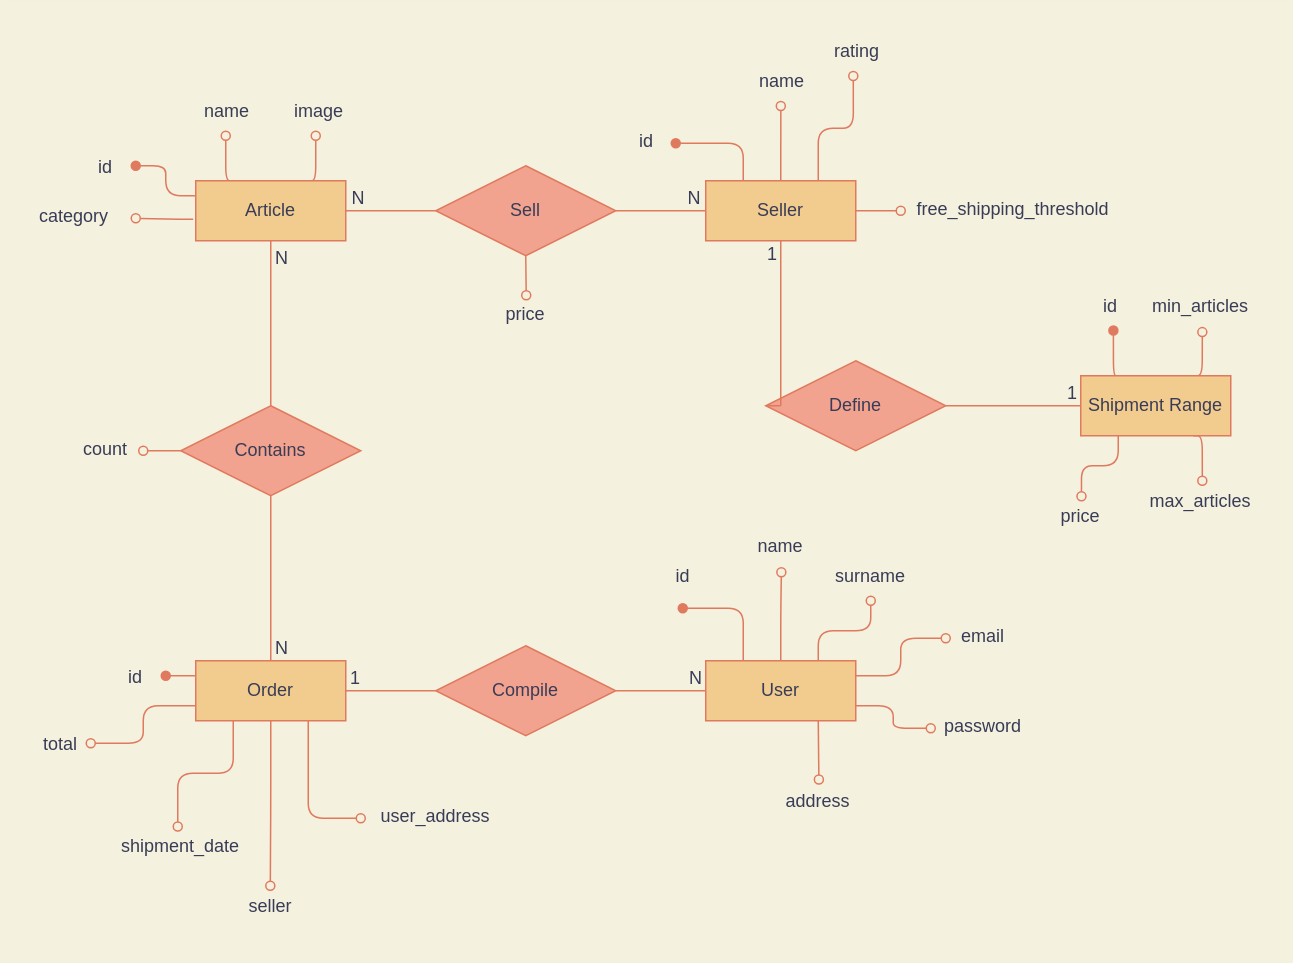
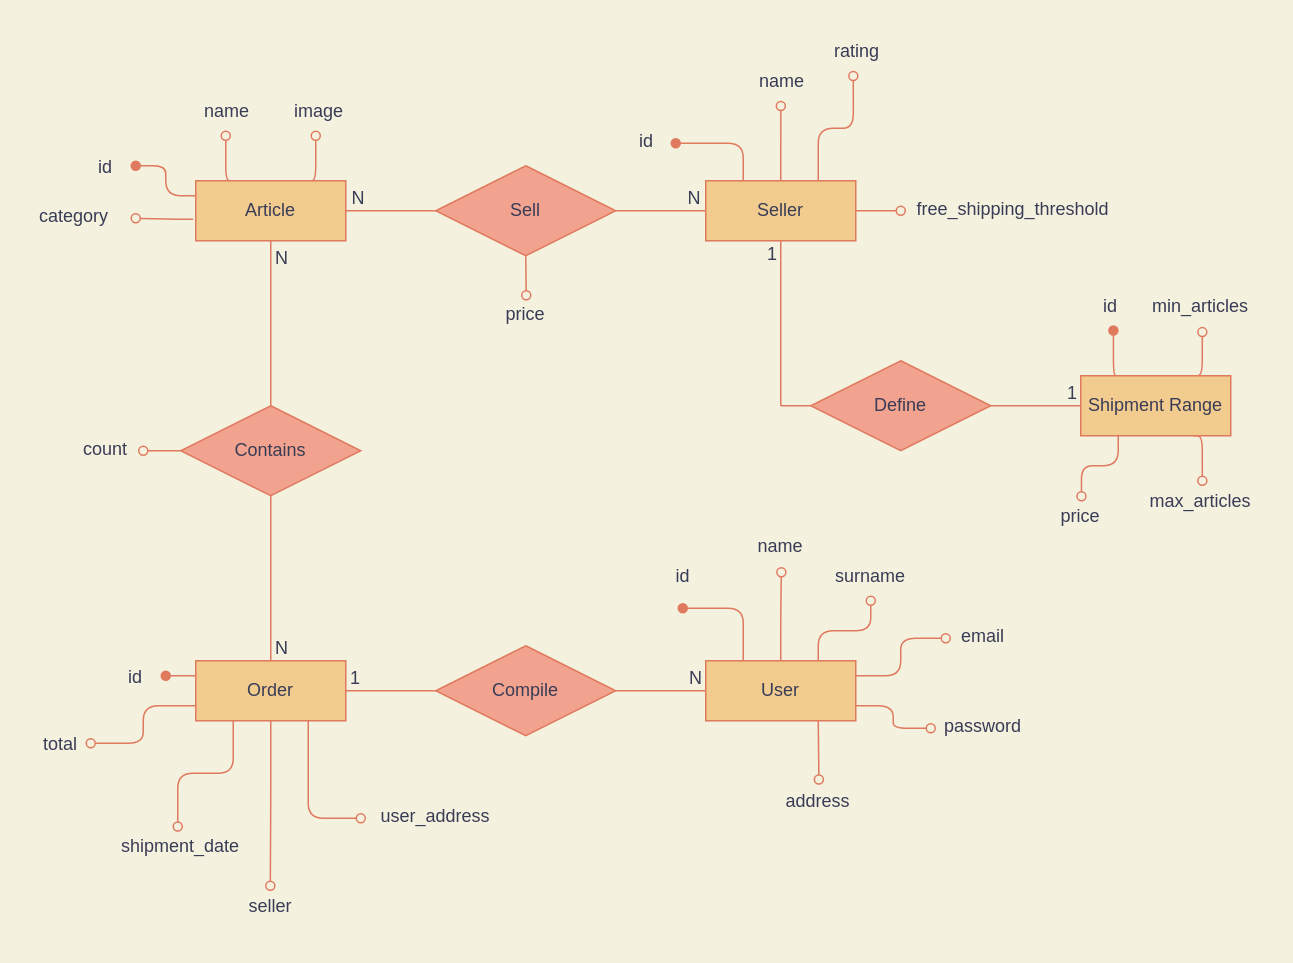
node "Define": moved (856, 406) -> (901, 406)
